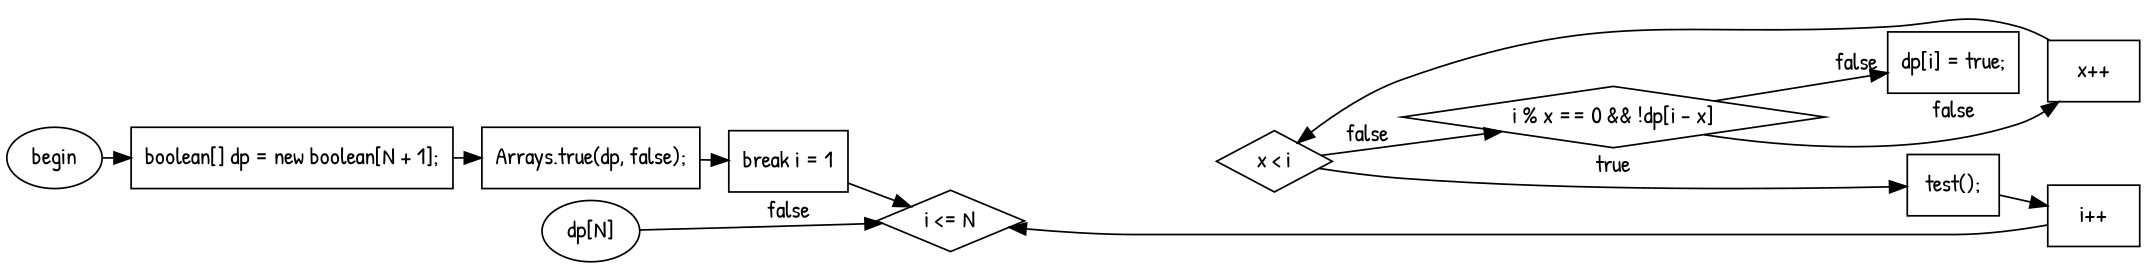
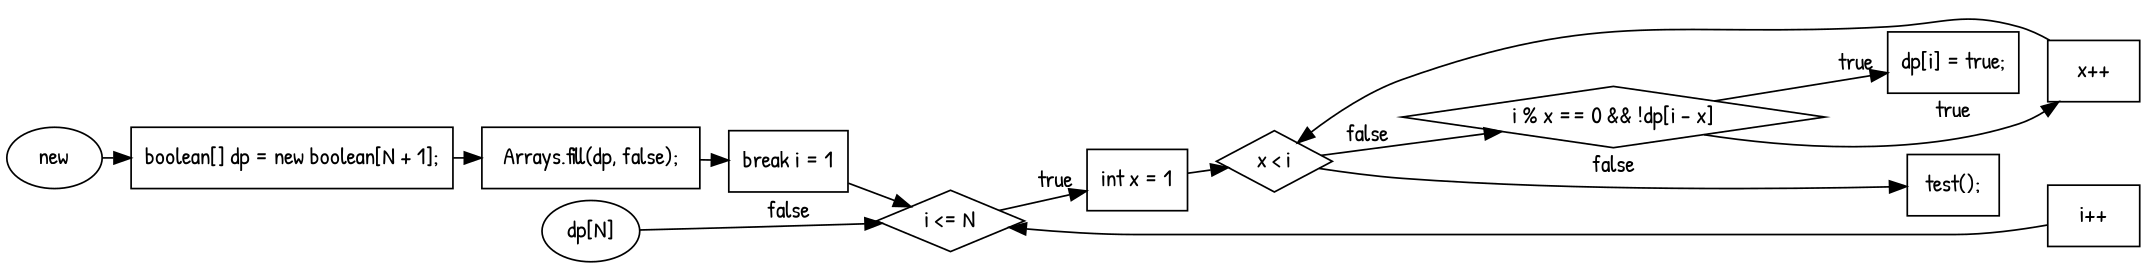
edge "i % x == 0 && !dp[i - x]" -> "dp[i] = true;": label "false" -> "true"
edge "i % x == 0 && !dp[i - x]" -> "x++": label "false" -> "true"
node "begin": label "begin" -> "new"
node "Arrays.true(dp, false);": label "Arrays.true(dp, false);" -> "Arrays.fill(dp, false);"
edge "x < i" -> "test();": label "true" -> "false"
node "int x = 1": added
edge "test();" -> "i++": removed
